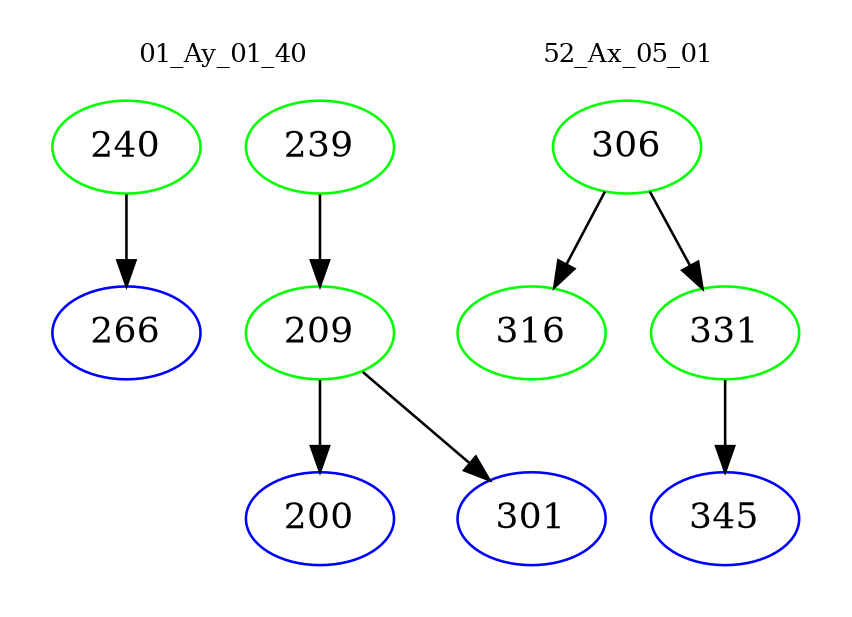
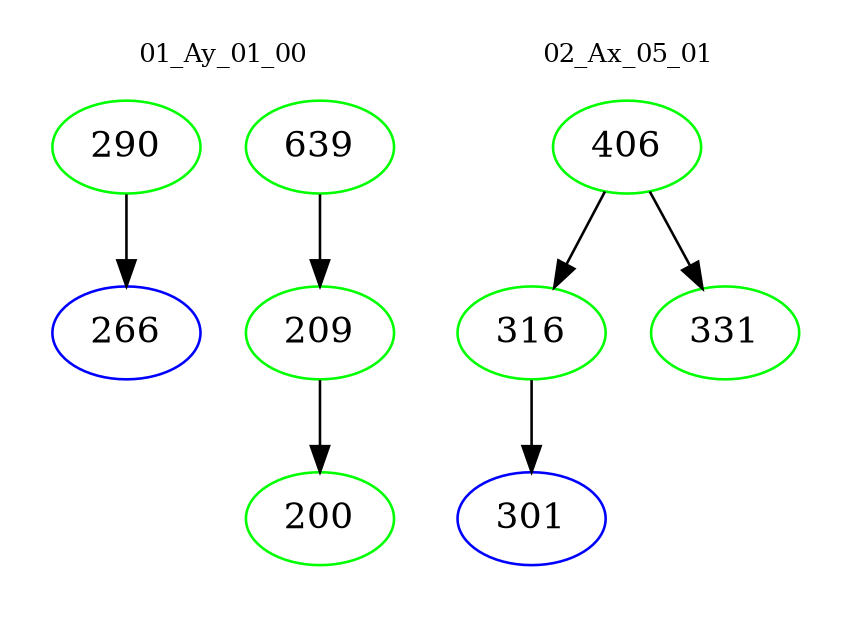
cluster "01_Ay_01_40": label "01_Ay_01_40" -> "01_Ay_01_00"
cluster "52_Ax_05_01": label "52_Ax_05_01" -> "02_Ax_05_01"
node "240": label "240" -> "290"
node "239": label "239" -> "639"
node "306": label "306" -> "406"
edge "209" -> "301": now "316" -> "301"
node "200": color blue -> green
node "345": removed
